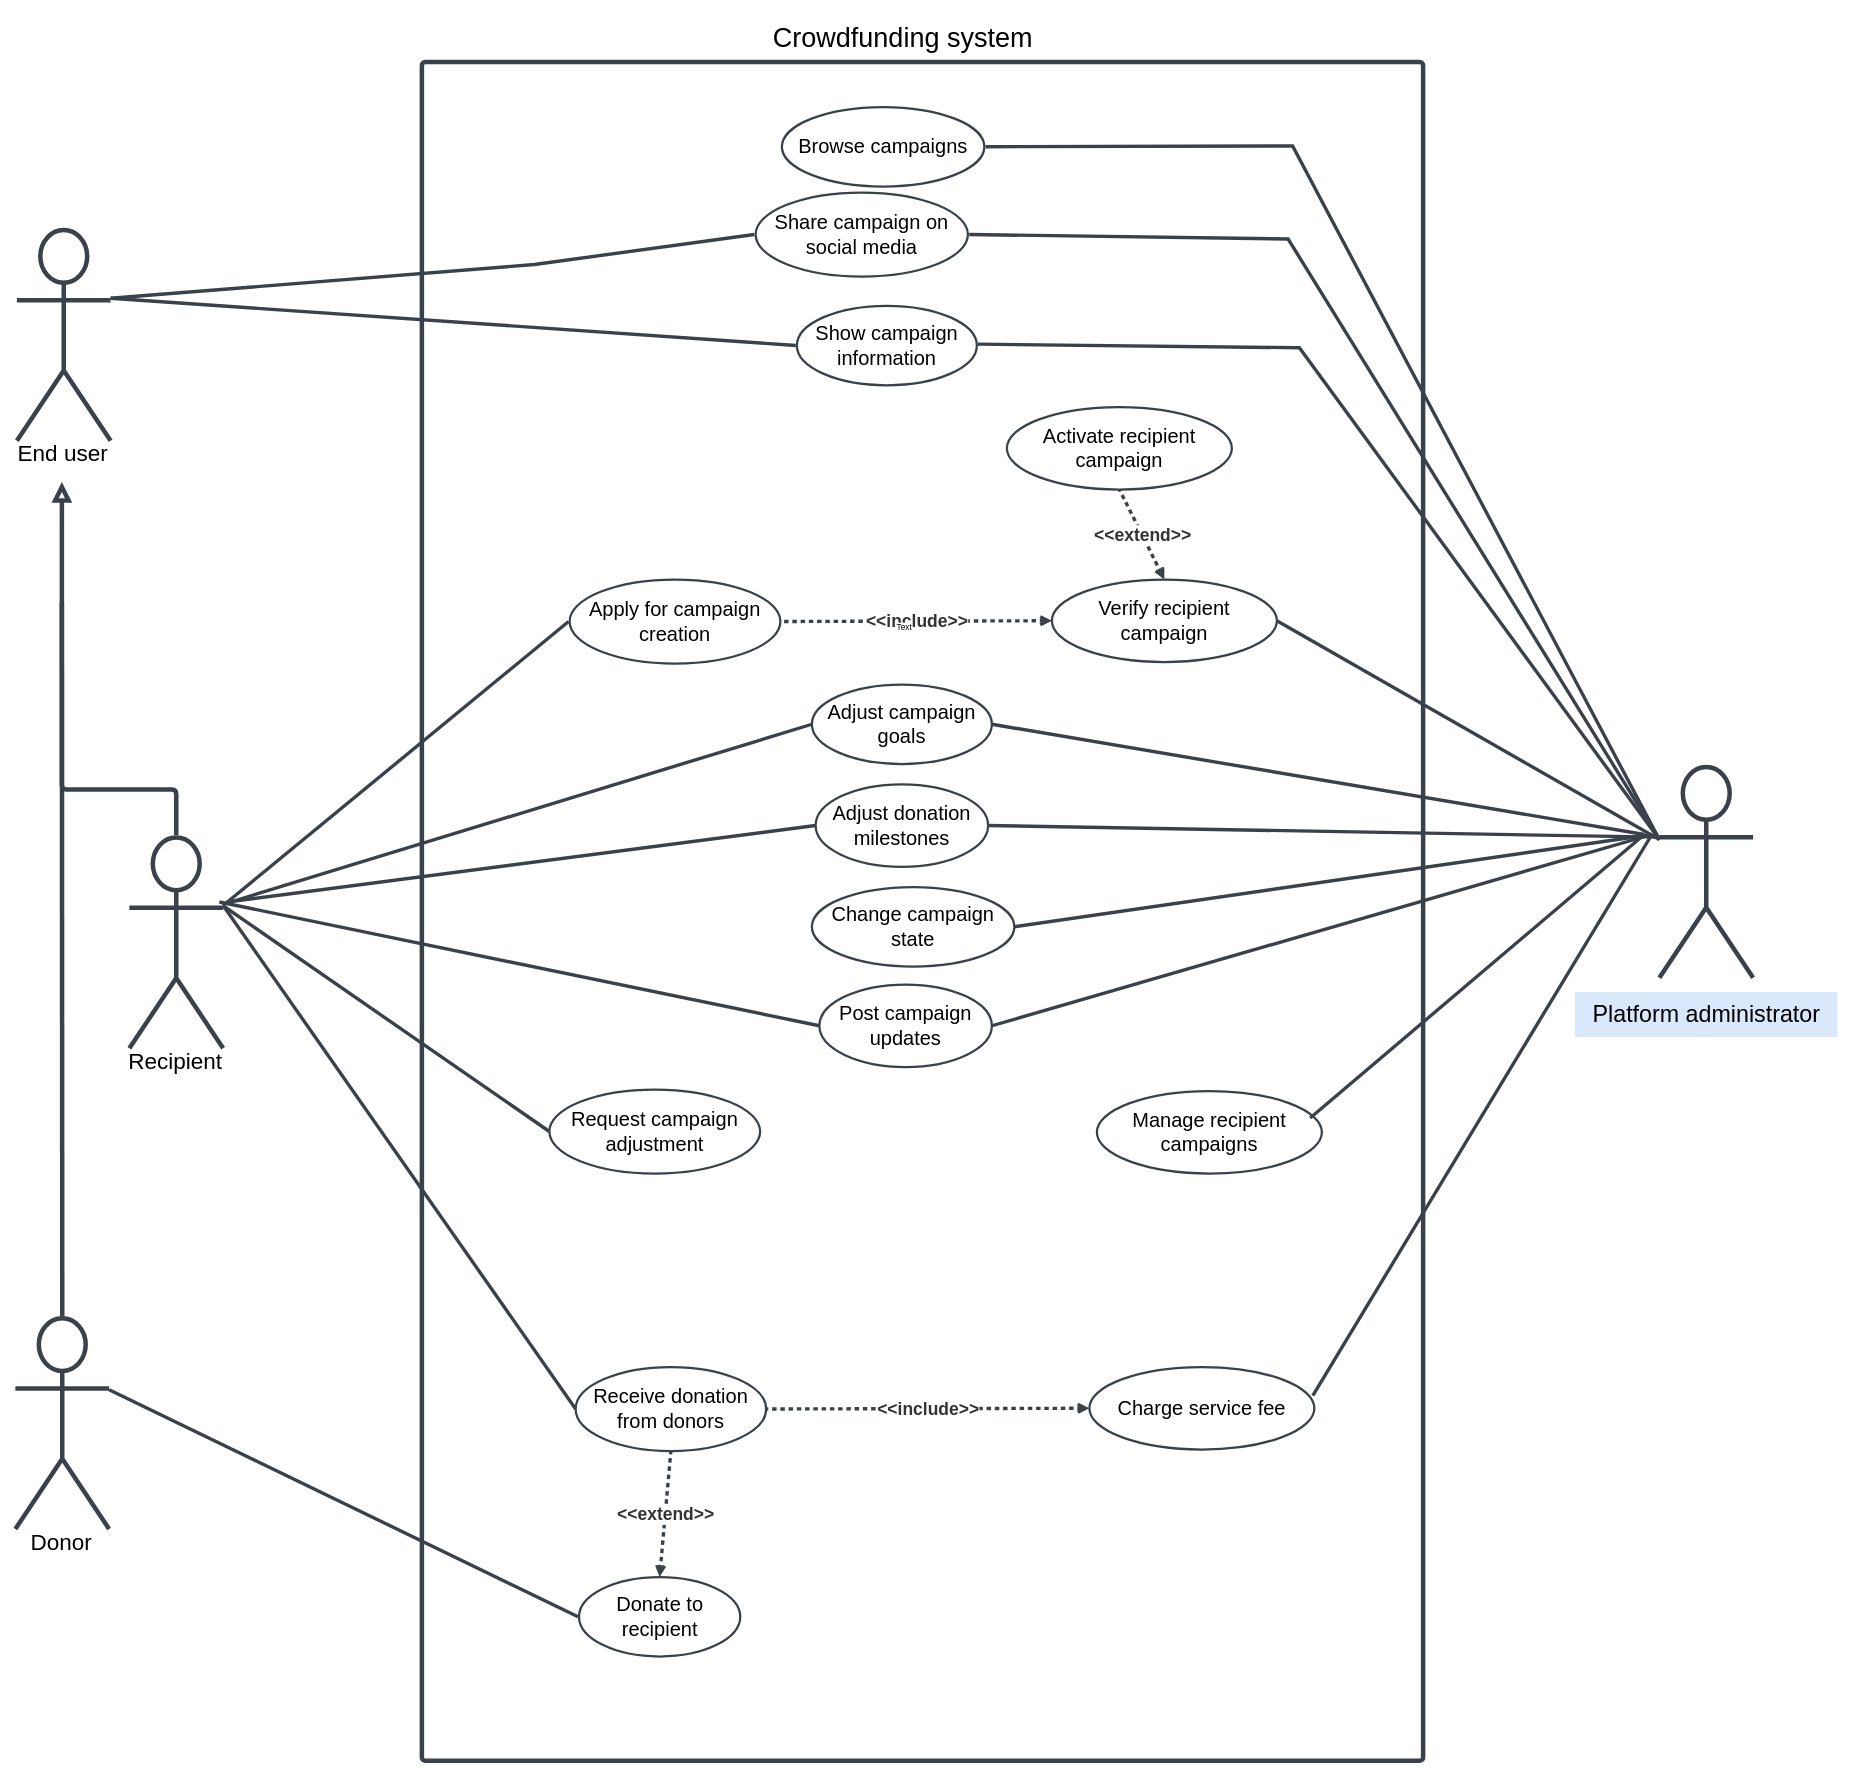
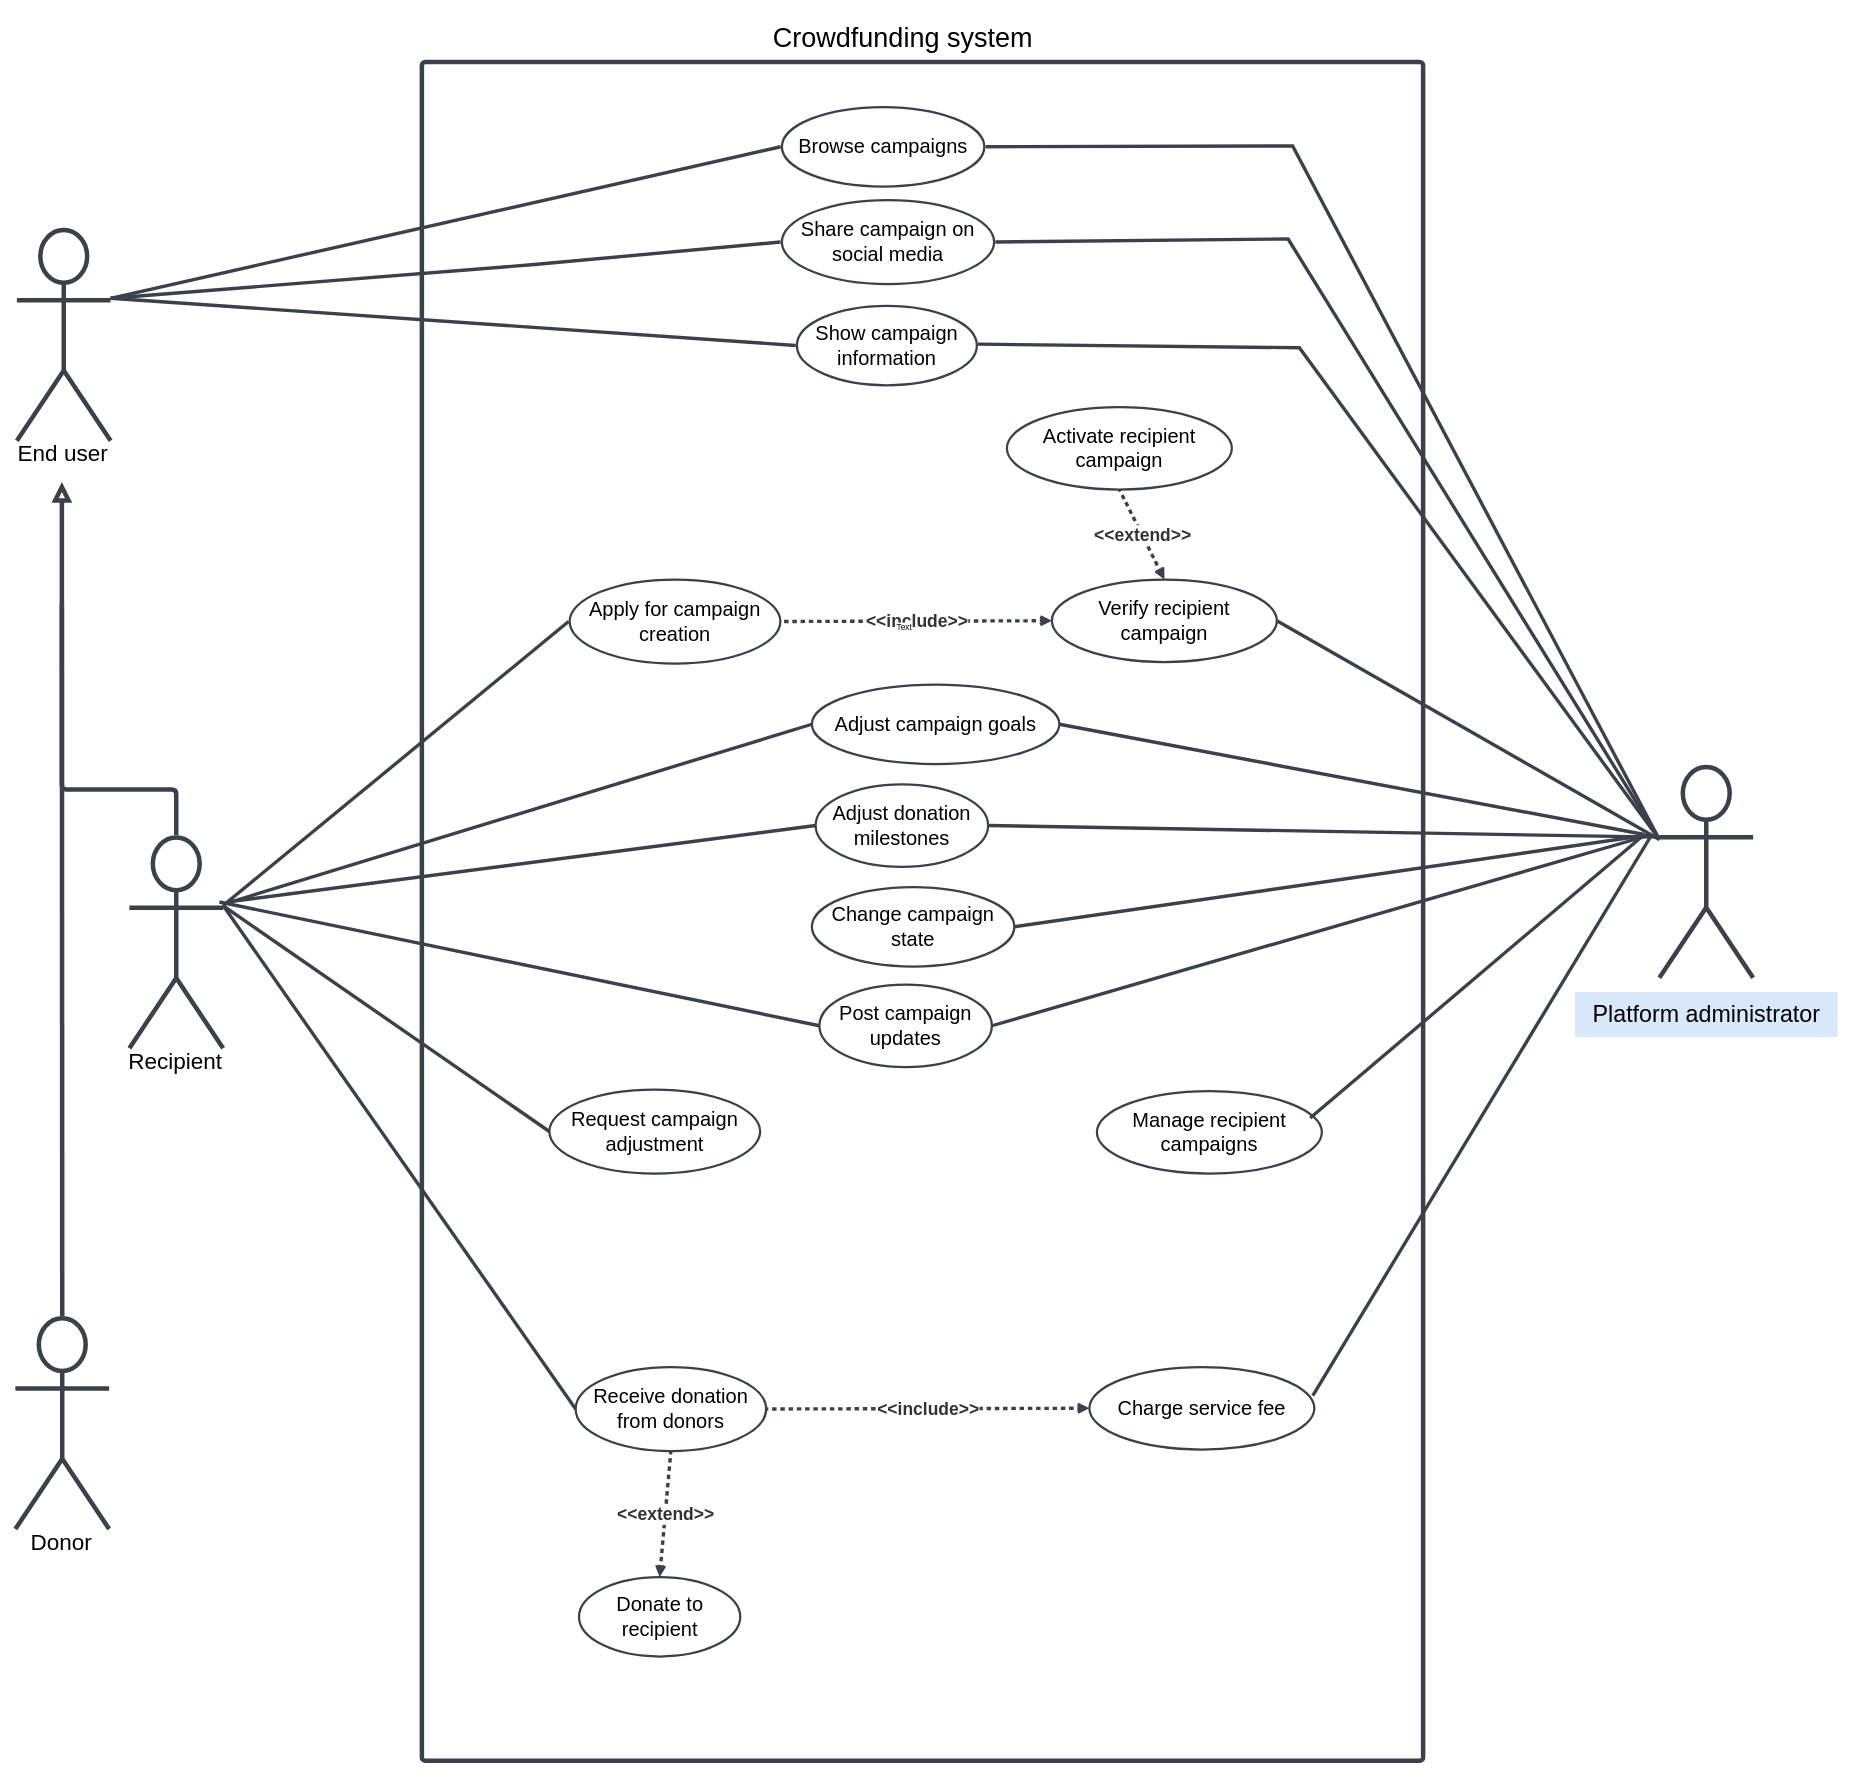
edge "Browse campaigns" -- "End user": added
node "Share campaign on social media": moved (862, 234) -> (888, 242)
node "Adjust campaign goals": size 180x80 -> 248x80
edge "Donor" -- "Donate to recipient": removed
